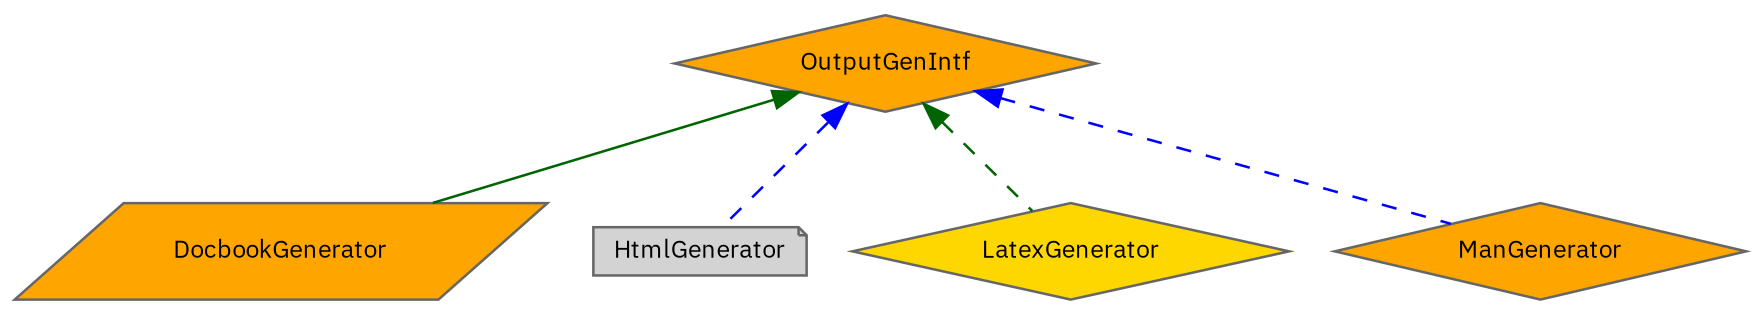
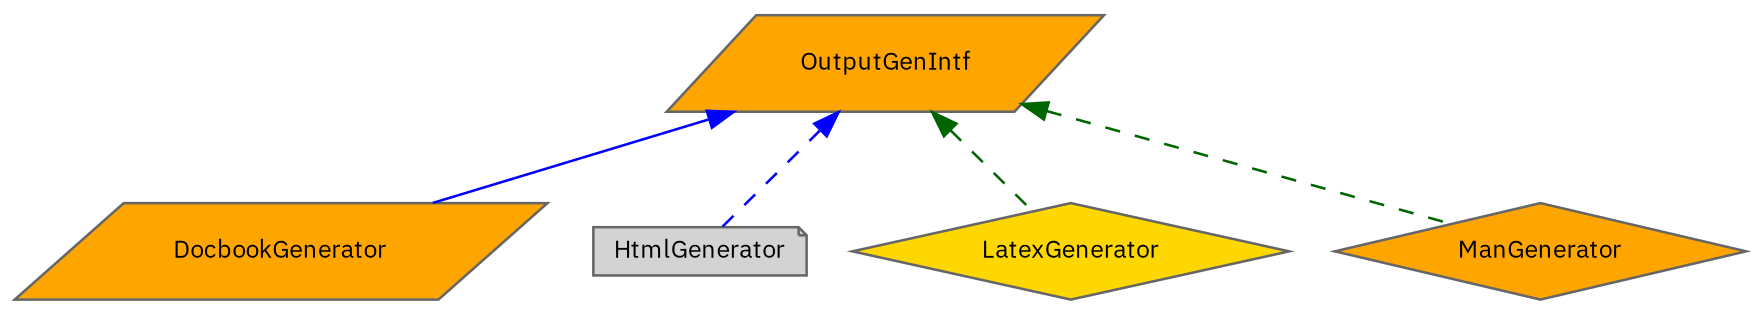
node "OutputGenIntf": shape diamond -> parallelogram
edge "DocbookGenerator" -> "OutputGenIntf": color darkgreen -> blue
edge "ManGenerator" -> "OutputGenIntf": color blue -> darkgreen
